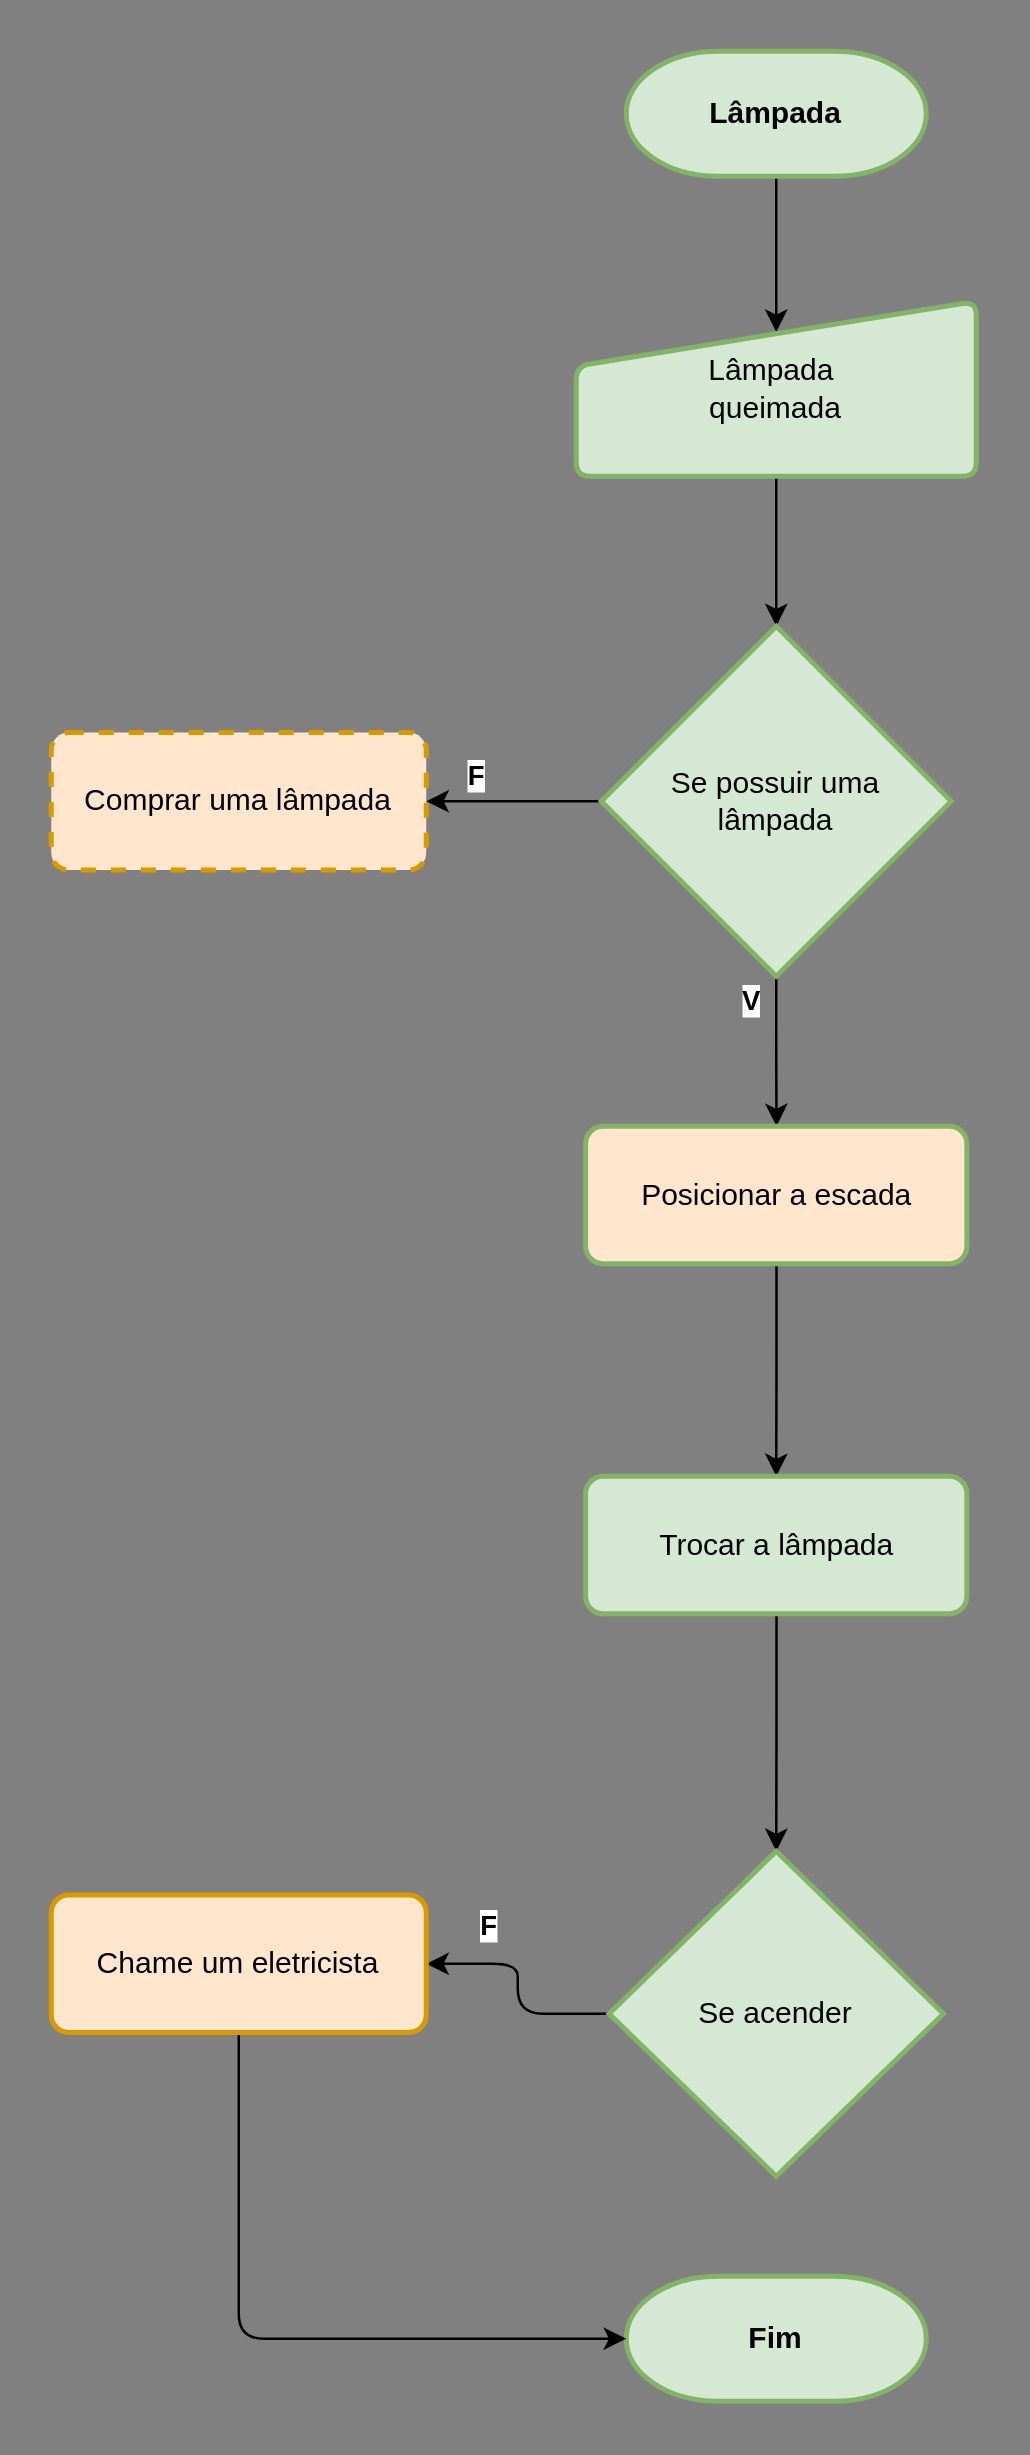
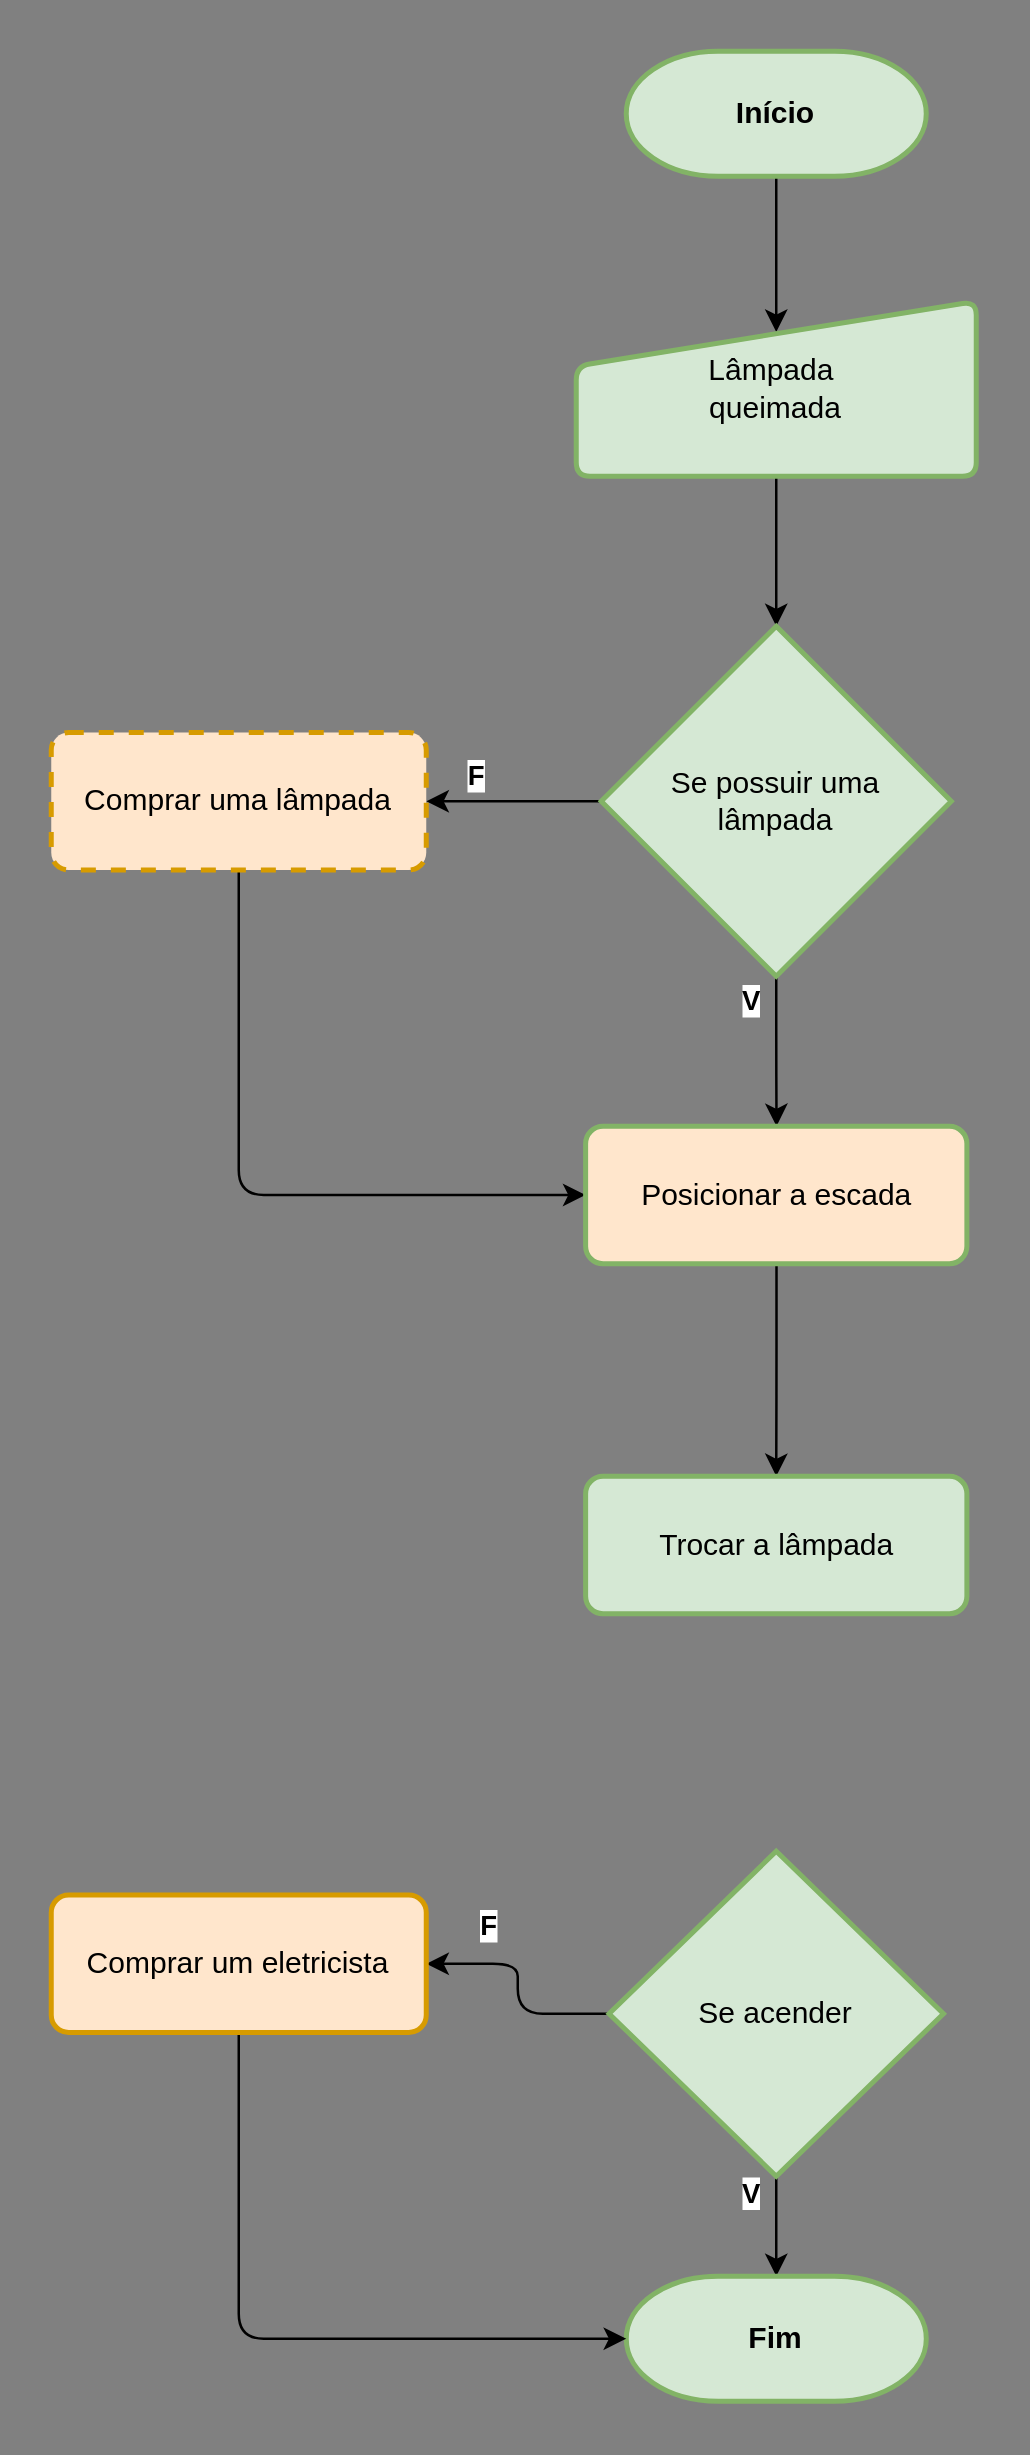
node "Lâmpada": label "Lâmpada" -> "Início"
edge "Comprar uma lâmpada" -> "Posicionar a escada": added
edge "Trocar a lâmpada" -> "Se acender": removed
node "Chame um eletricista": label "Chame um eletricista" -> "Comprar um eletricista"
edge "Se acender" -> "Fim": added, label "V"
